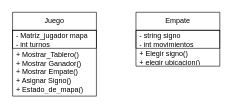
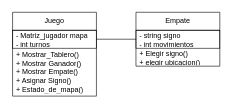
edge "- Matriz_jugador mapa - int turnos" -- "- string signo - int movimientos": added
